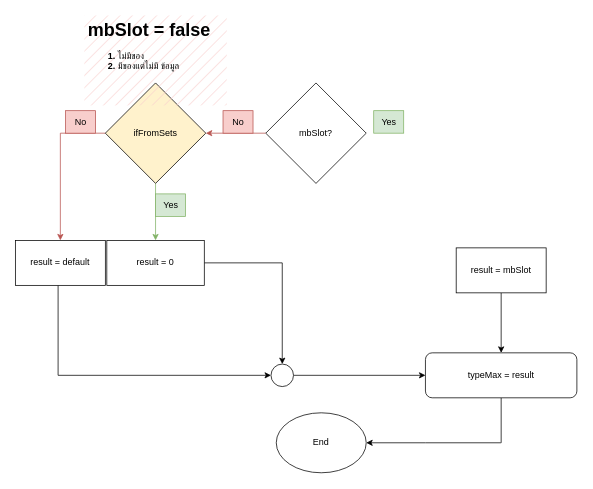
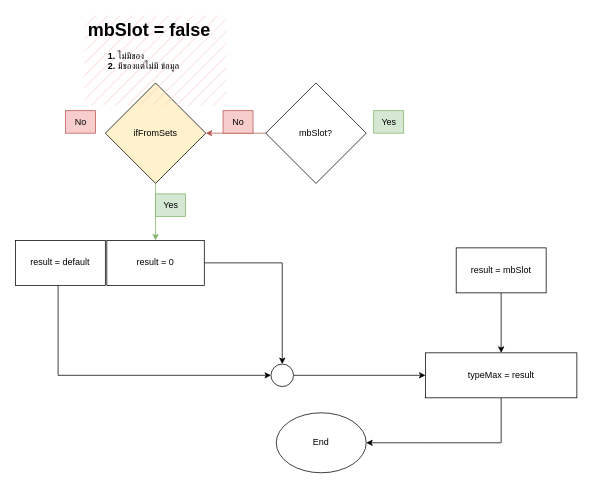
edge "ifFromSets" -> "result = default": removed
node "typeMax = result": shape rounded rectangle -> rectangle
